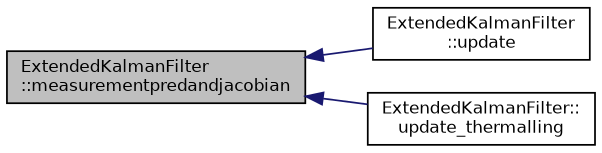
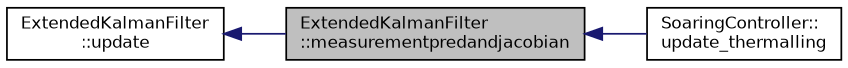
edge "ExtendedKalmanFilter ::update" -> "ExtendedKalmanFilter ::measurementpredandjacobian": reversed
node "ExtendedKalmanFilter:: update_thermalling": label "ExtendedKalmanFilter:: update_thermalling" -> "SoaringController:: update_thermalling"
